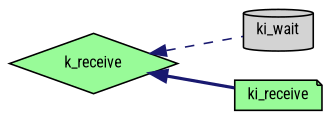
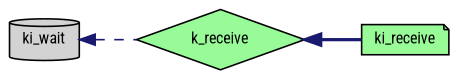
edge "ki_wait" -> "k_receive": reversed
